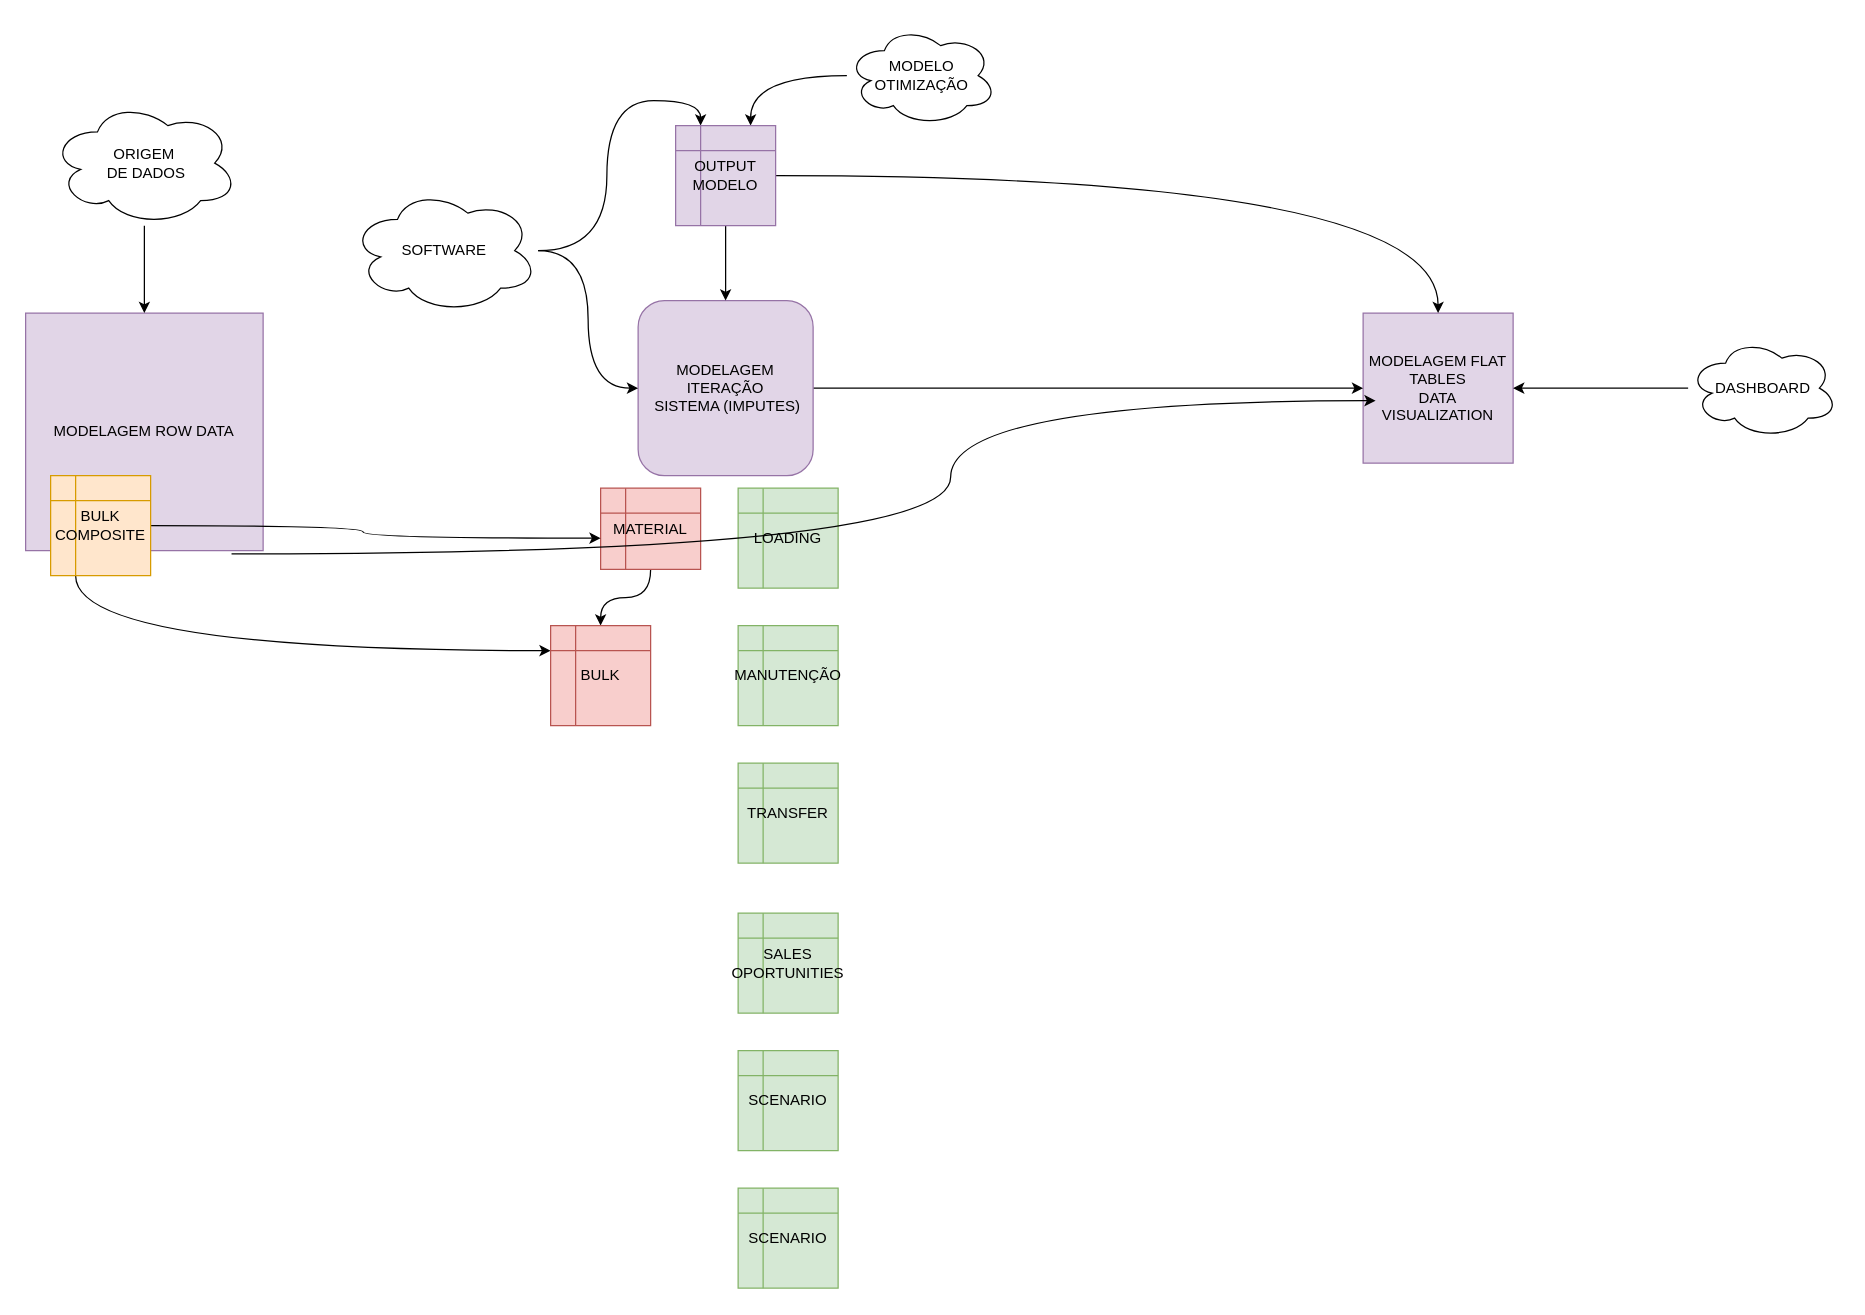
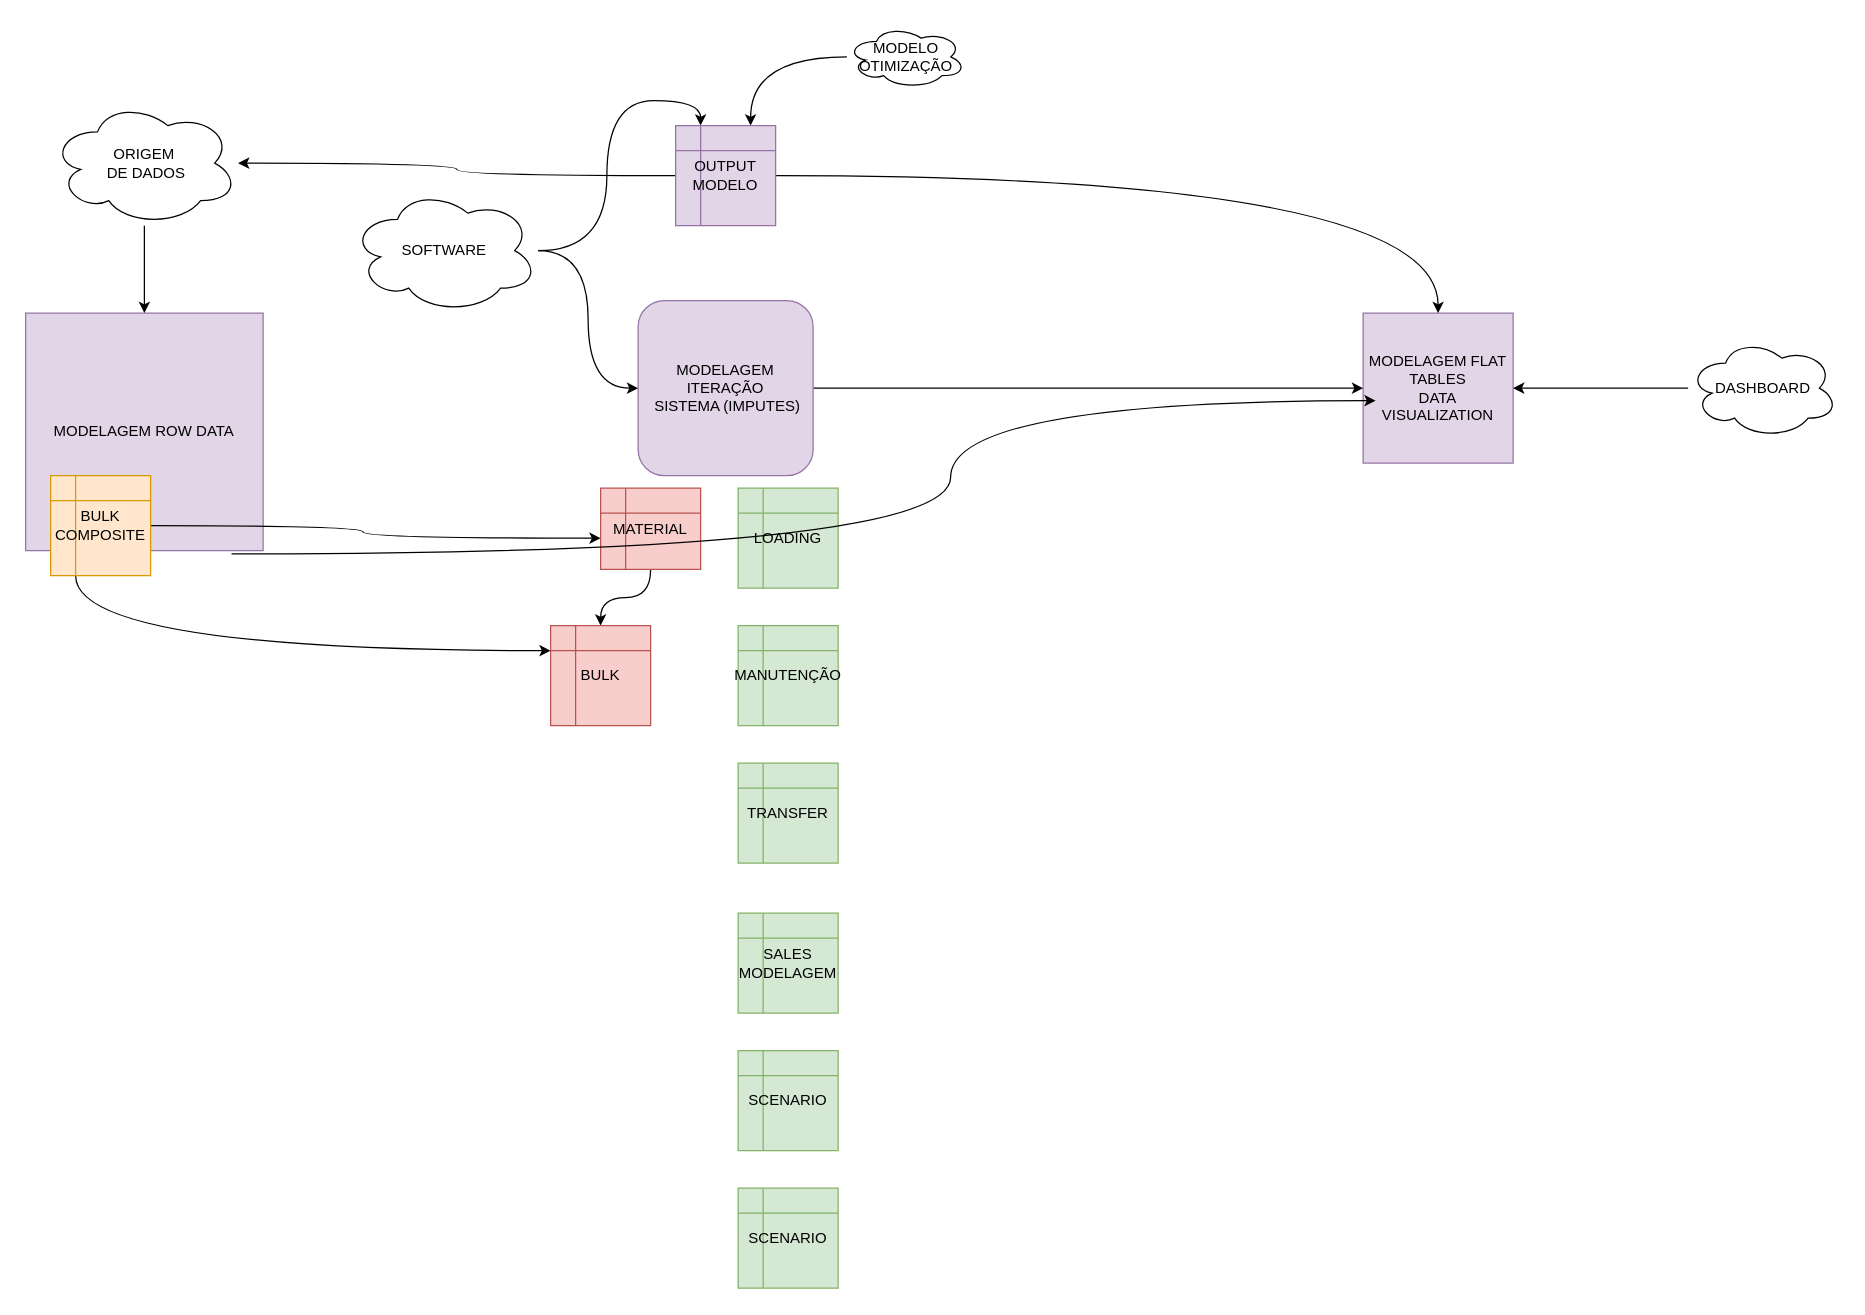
node "MODELO OTIMIZAÇÃO": size 150x100 -> 119x63
edge "OUTPUT MODELO" -> "MODELAGEM ITERAÇÃO SISTEMA (IMPUTES)": now "OUTPUT MODELO" -> "ORIGEM DE DADOS"
node "SALES OPORTUNITIES": label "SALES OPORTUNITIES" -> "SALES MODELAGEM"
